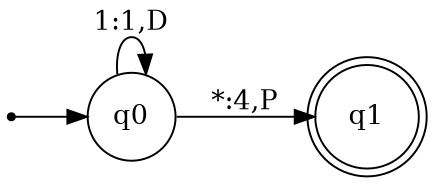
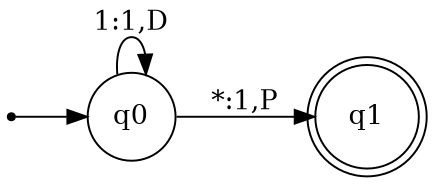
edge "q0" -> "q1": label "*:4,P" -> "*:1,P"
